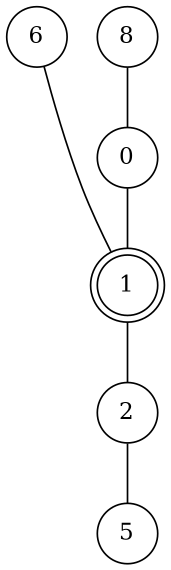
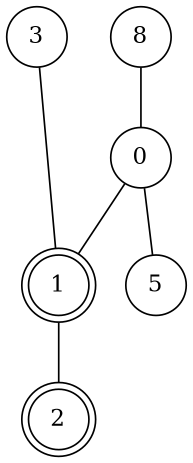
node "6": label "6" -> "3"
node "2": shape circle -> doublecircle
edge "2" -- "5": now "0" -- "5"
